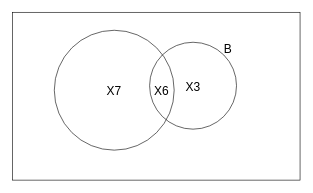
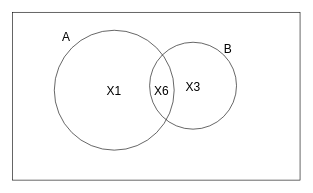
node "A": added
node "X7": label "X7" -> "X1"
